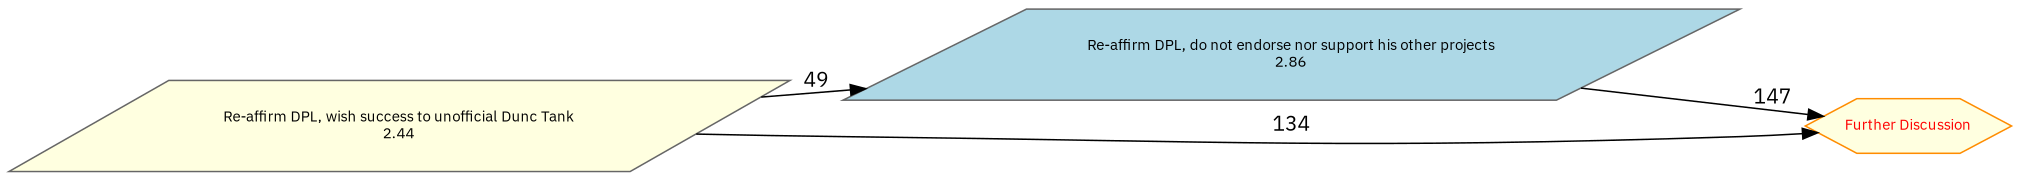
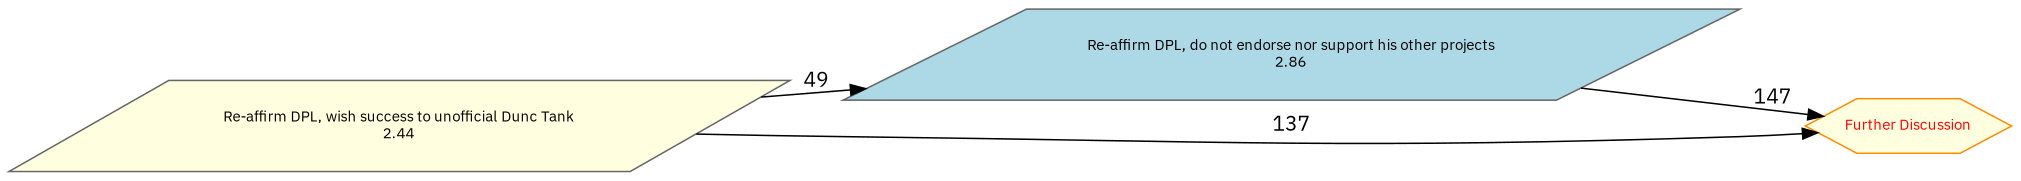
edge "Re-affirm DPL, wish success to unofficial Dunc Tank 2.44" -> "Further Discussion": label "134" -> "137"
